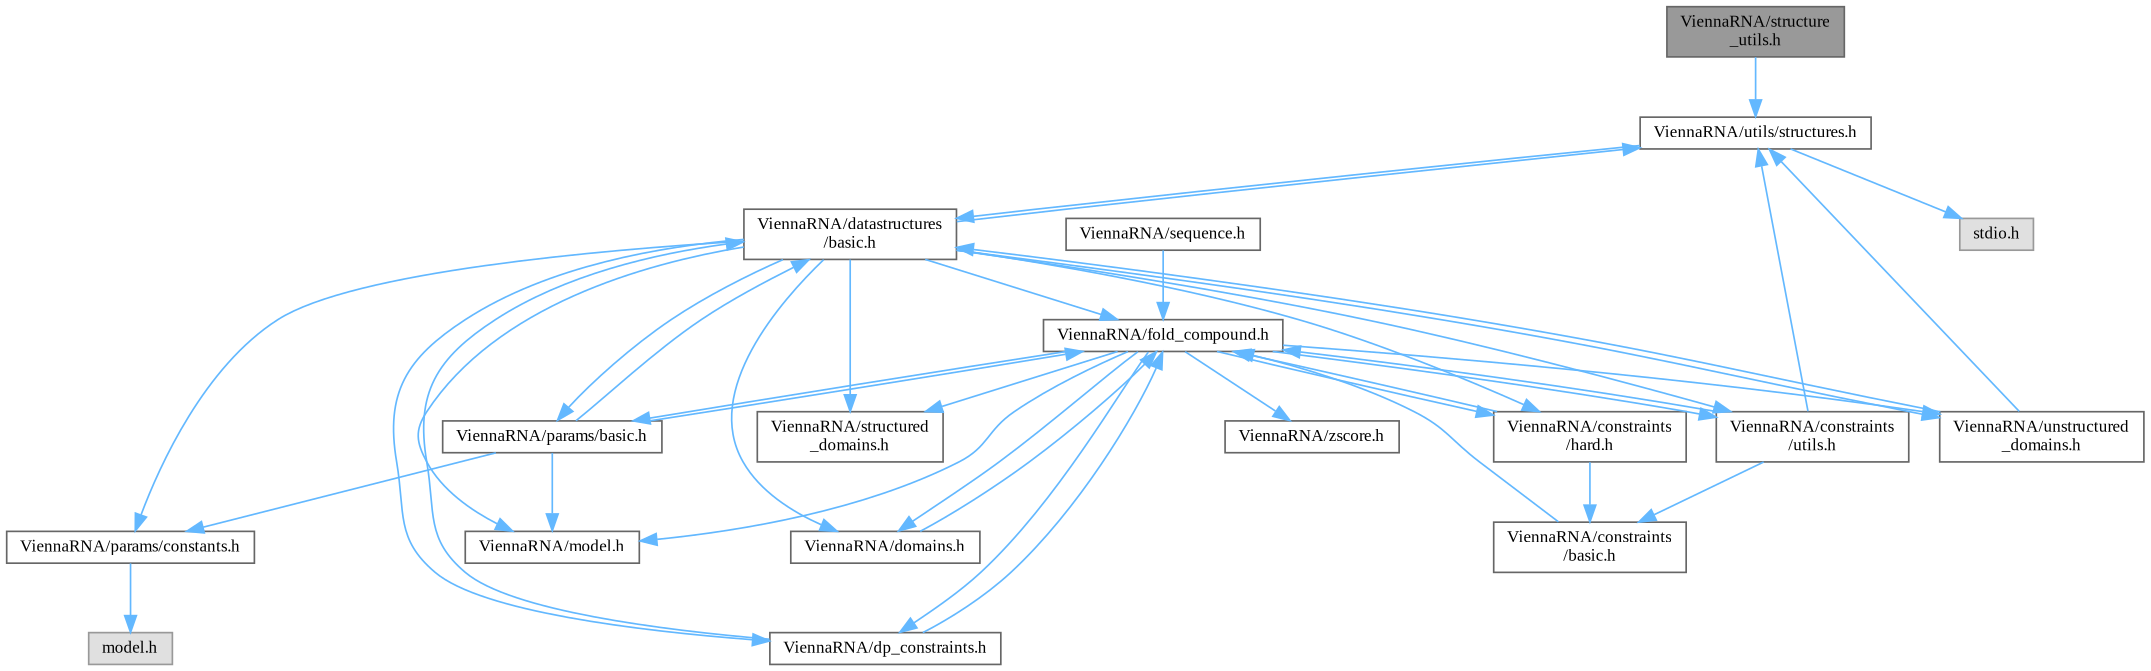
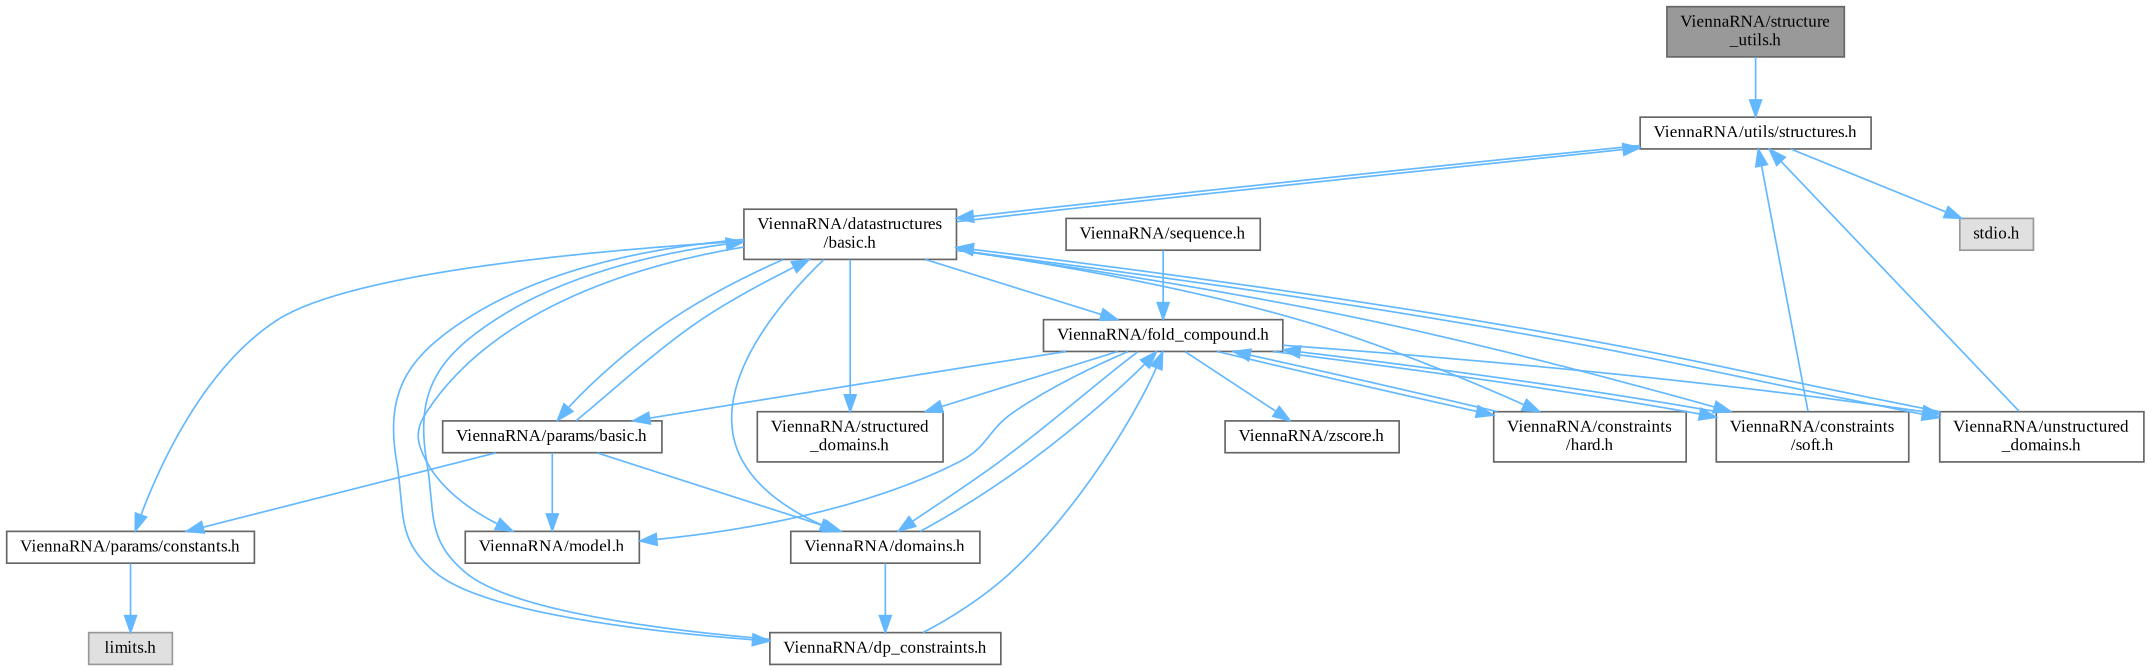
edge "ViennaRNA/params/basic.h" -> "ViennaRNA/fold_compound.h": now "ViennaRNA/params/basic.h" -> "ViennaRNA/domains.h"
node "ViennaRNA/constraints /utils.h": label "ViennaRNA/constraints /utils.h" -> "ViennaRNA/constraints /soft.h"
edge "ViennaRNA/fold_compound.h" -> "ViennaRNA/dp_constraints.h": now "ViennaRNA/domains.h" -> "ViennaRNA/dp_constraints.h"
node "ViennaRNA/constraints /basic.h": removed
node "model.h": label "model.h" -> "limits.h"
